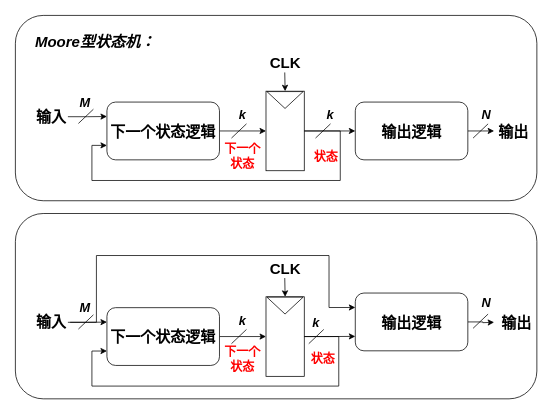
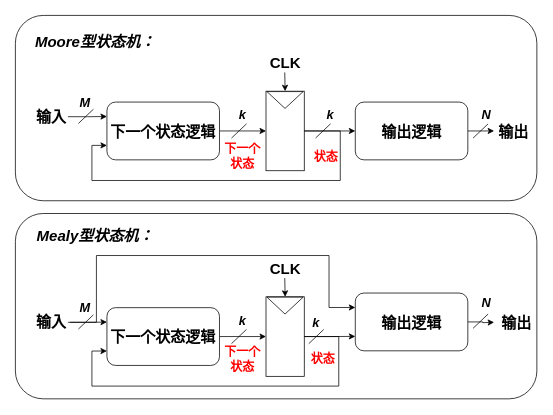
node "Mealy型状态机：": added
